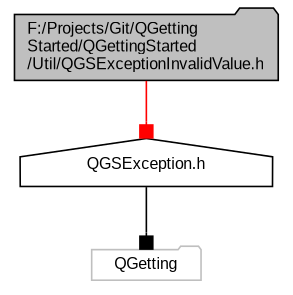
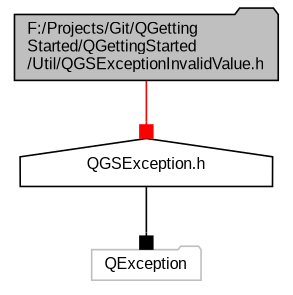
node "QGetting": label "QGetting" -> "QException"
